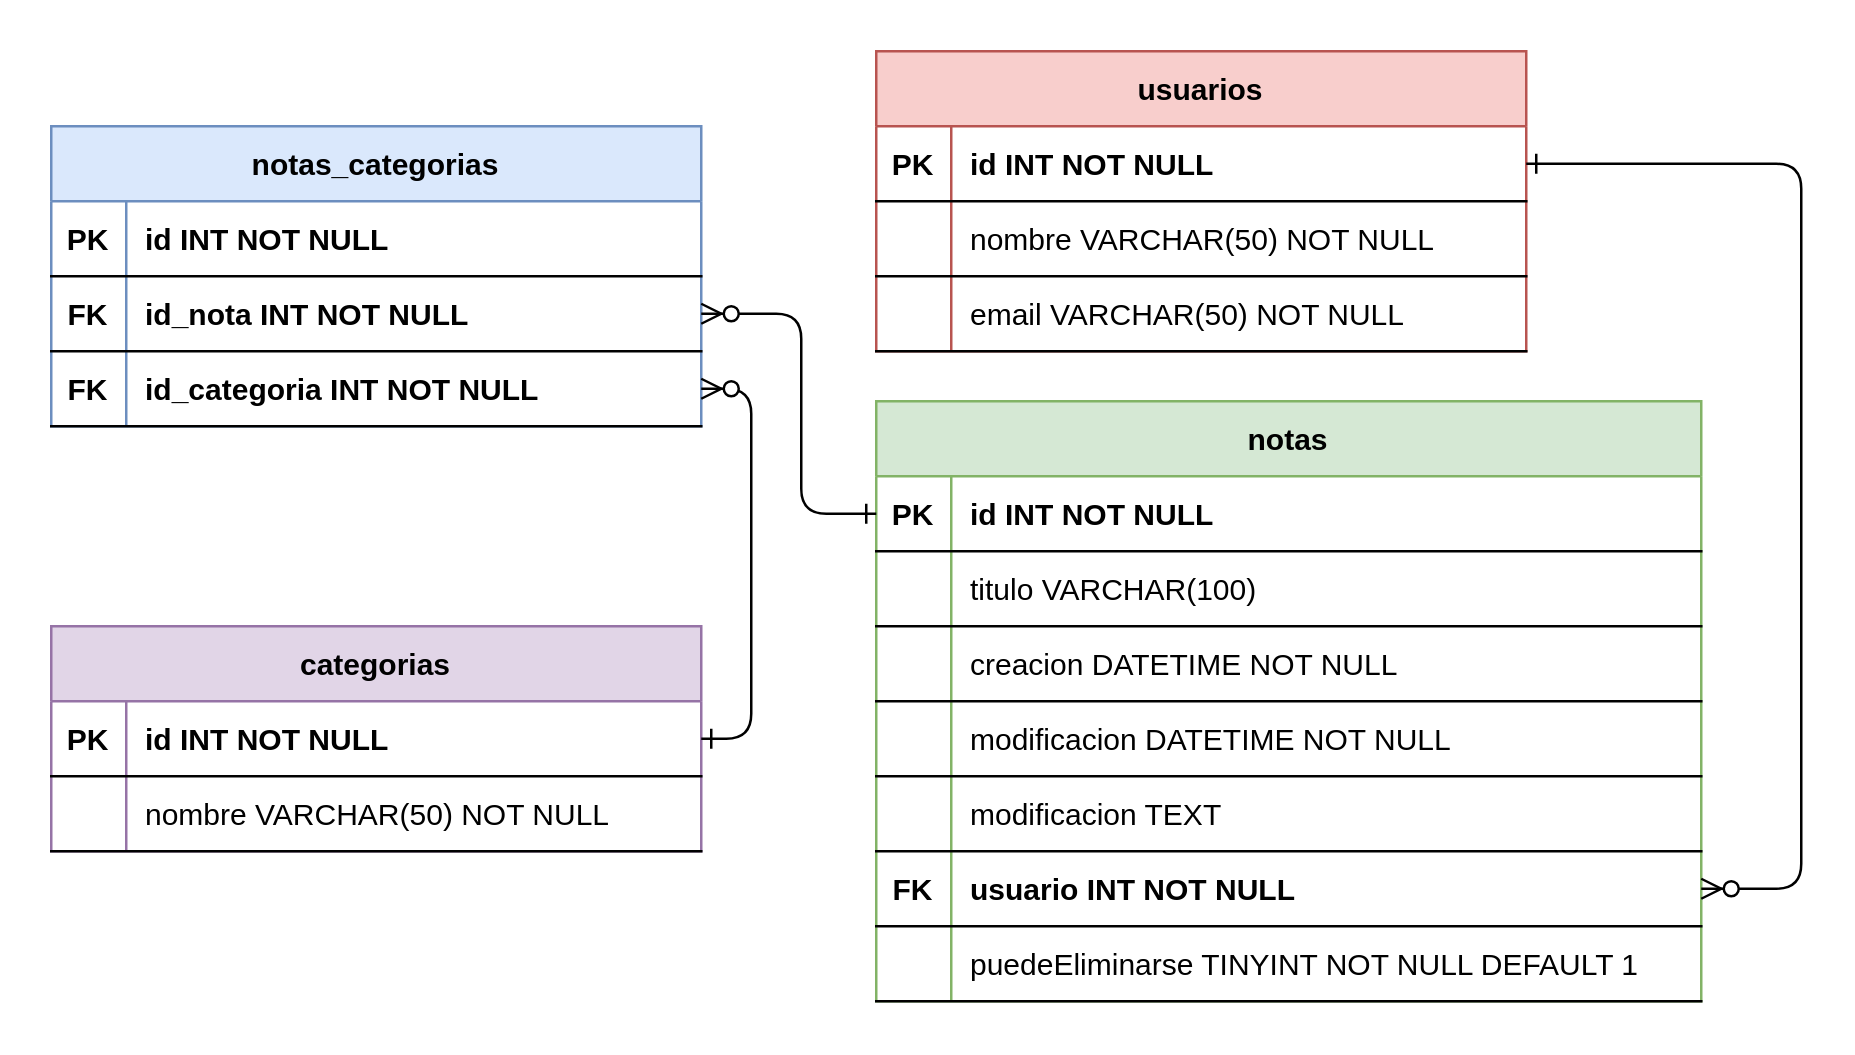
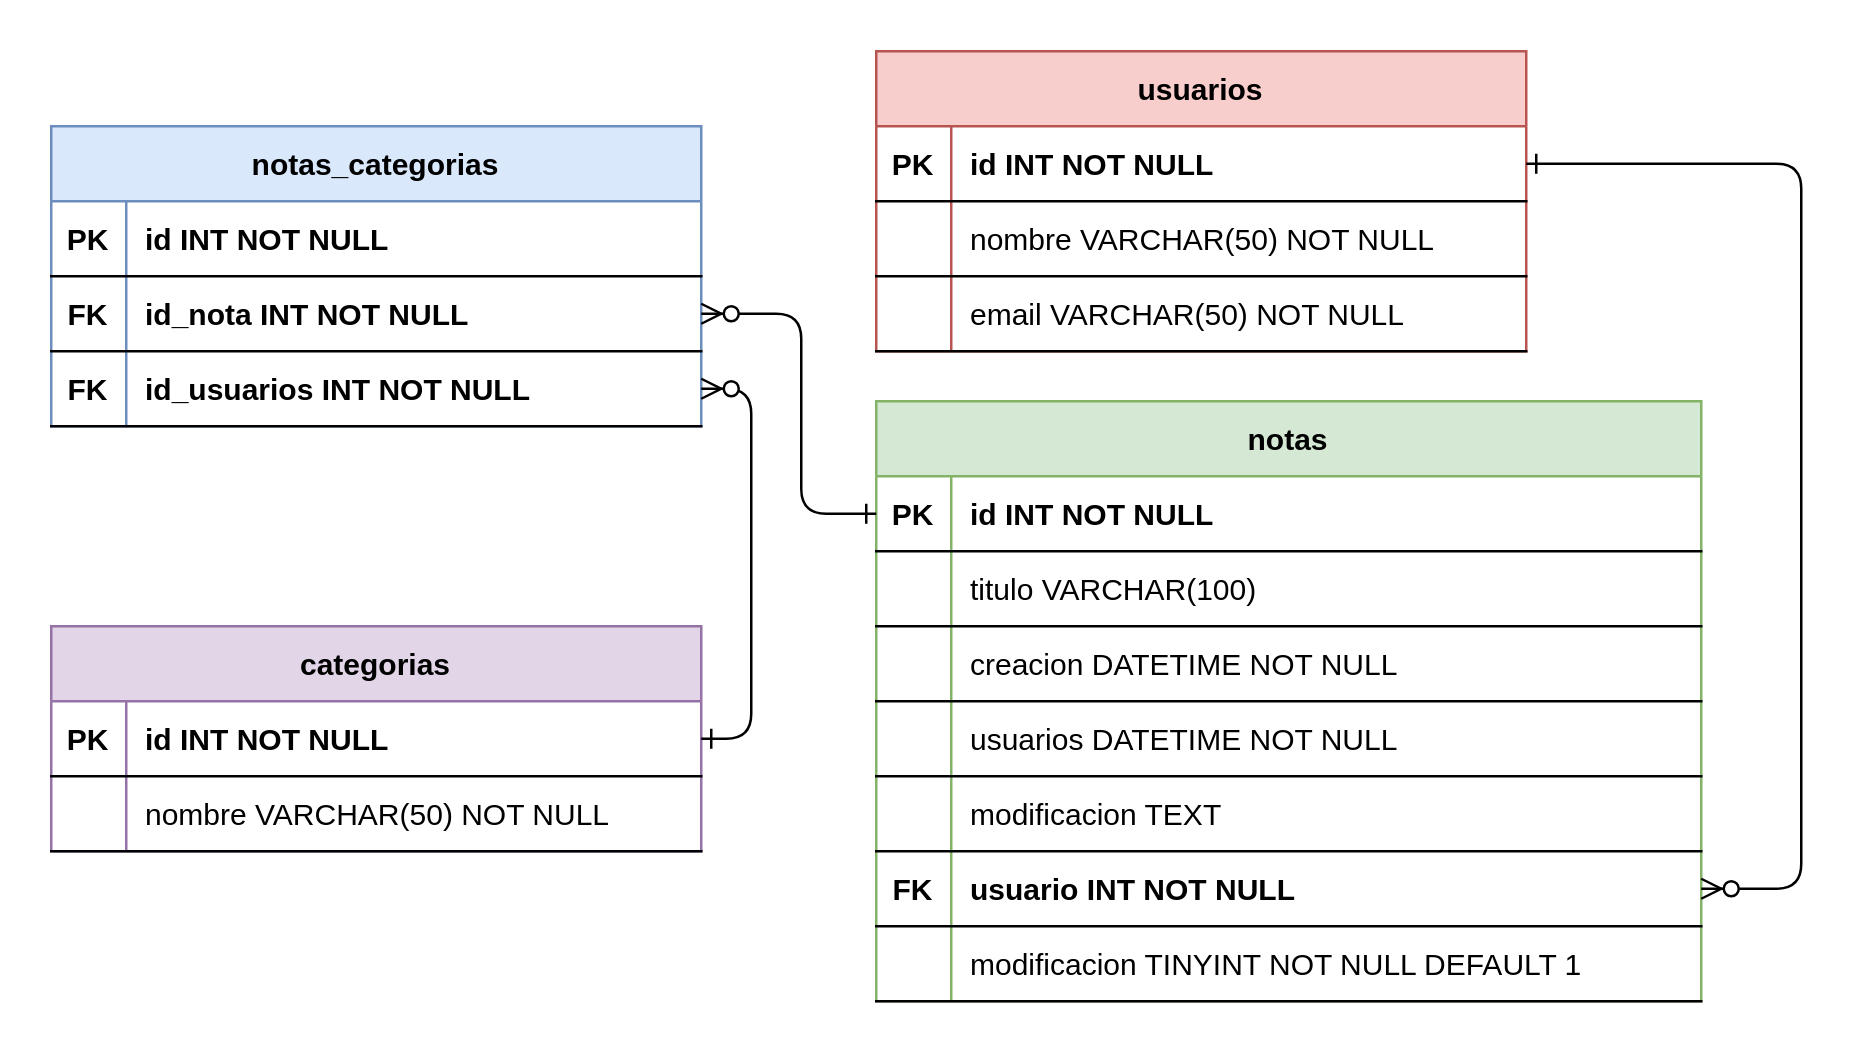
node "id_categoria INT NOT NULL": label "id_categoria INT NOT NULL" -> "id_usuarios INT NOT NULL"
node "modificacion DATETIME NOT NULL": label "modificacion DATETIME NOT NULL" -> "usuarios DATETIME NOT NULL"
node "puedeEliminarse TINYINT NOT NULL DEFAULT 1": label "puedeEliminarse TINYINT NOT NULL DEFAULT 1" -> "modificacion TINYINT NOT NULL DEFAULT 1"
